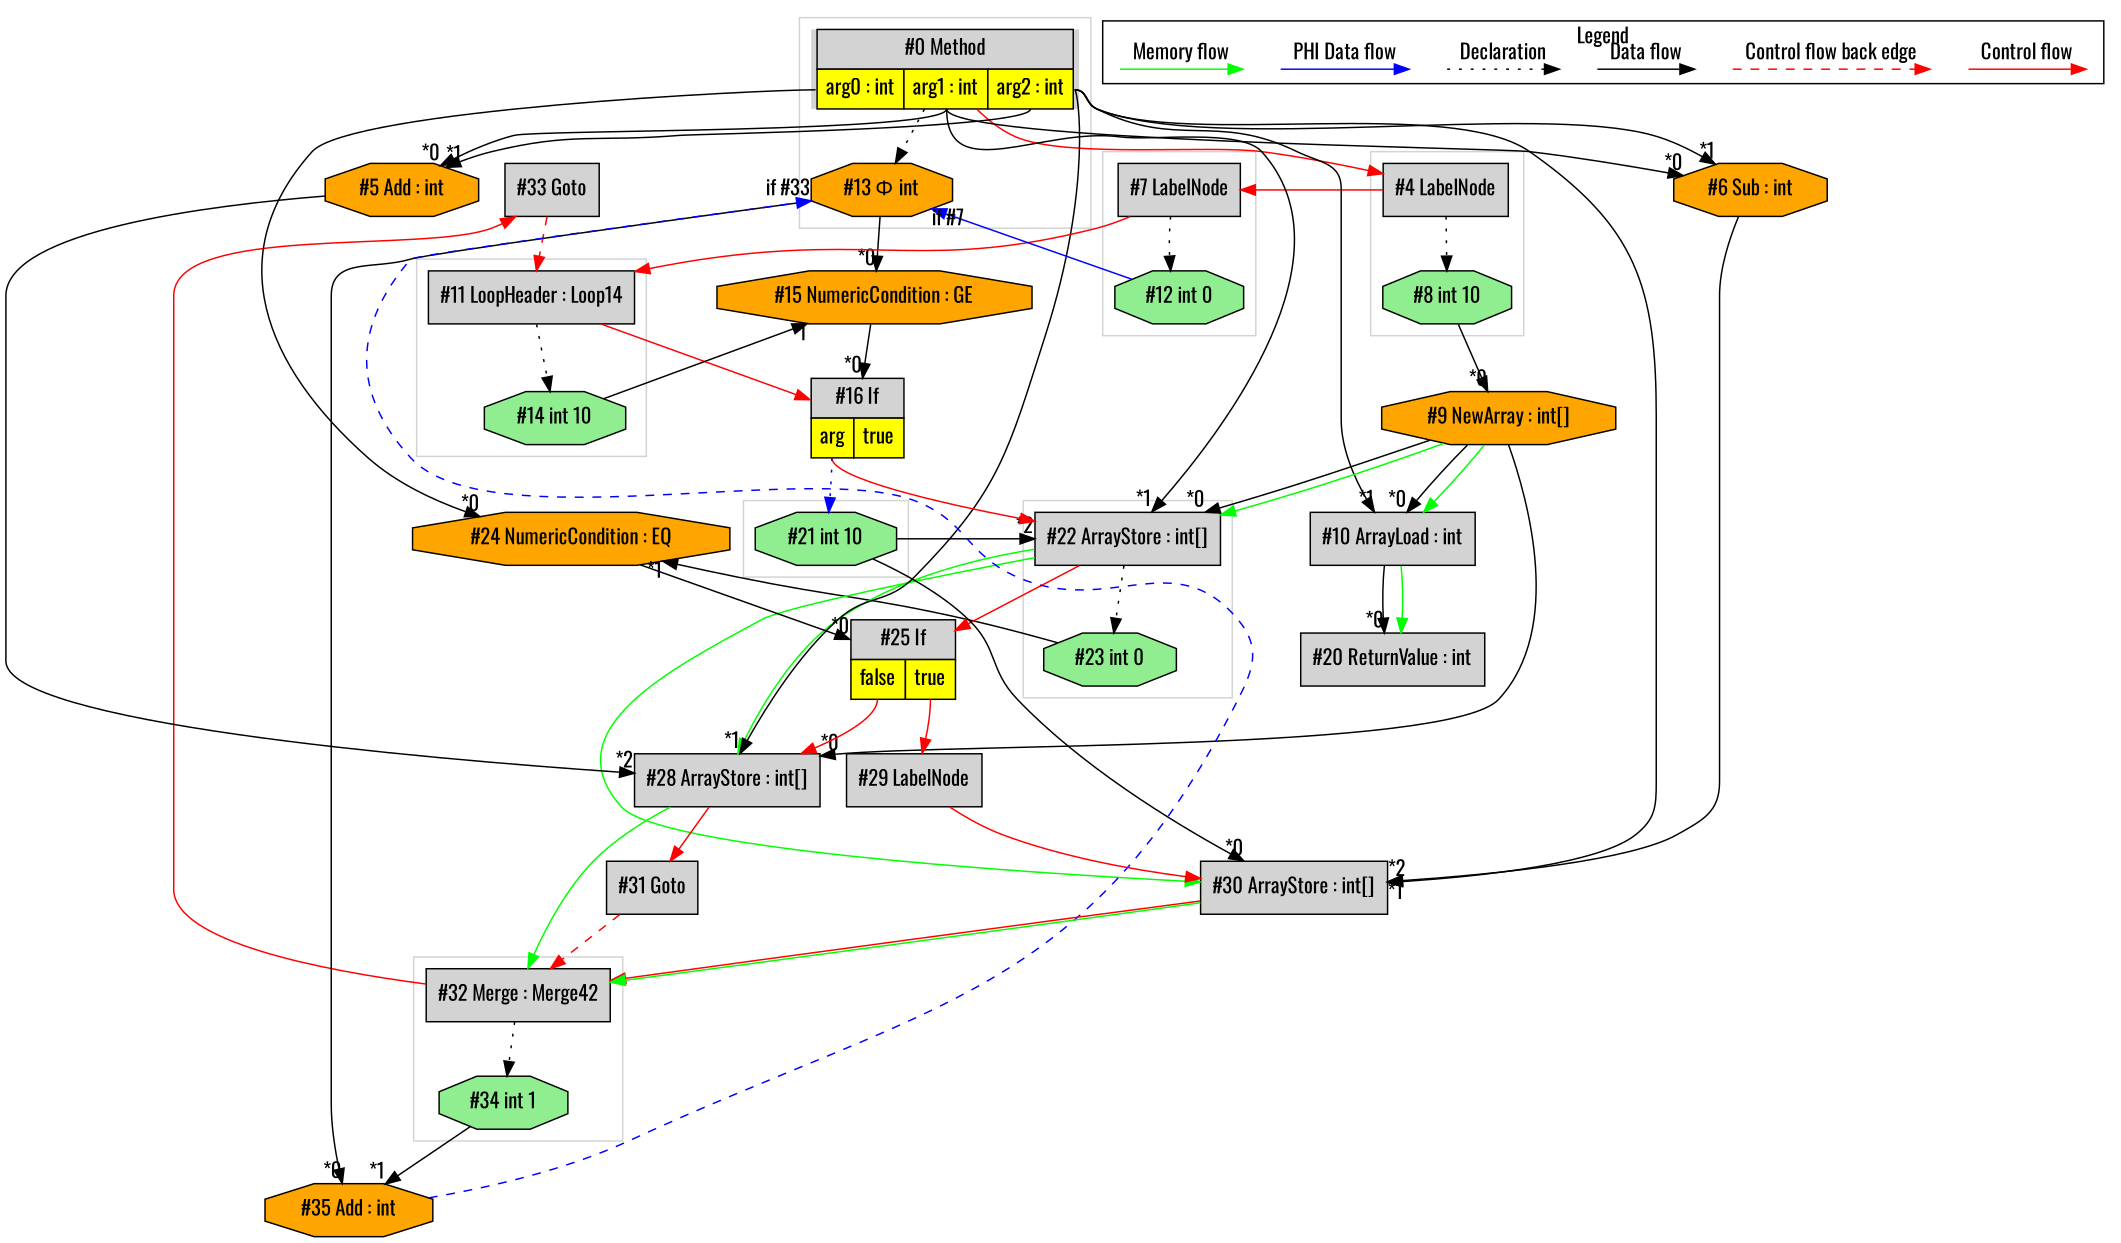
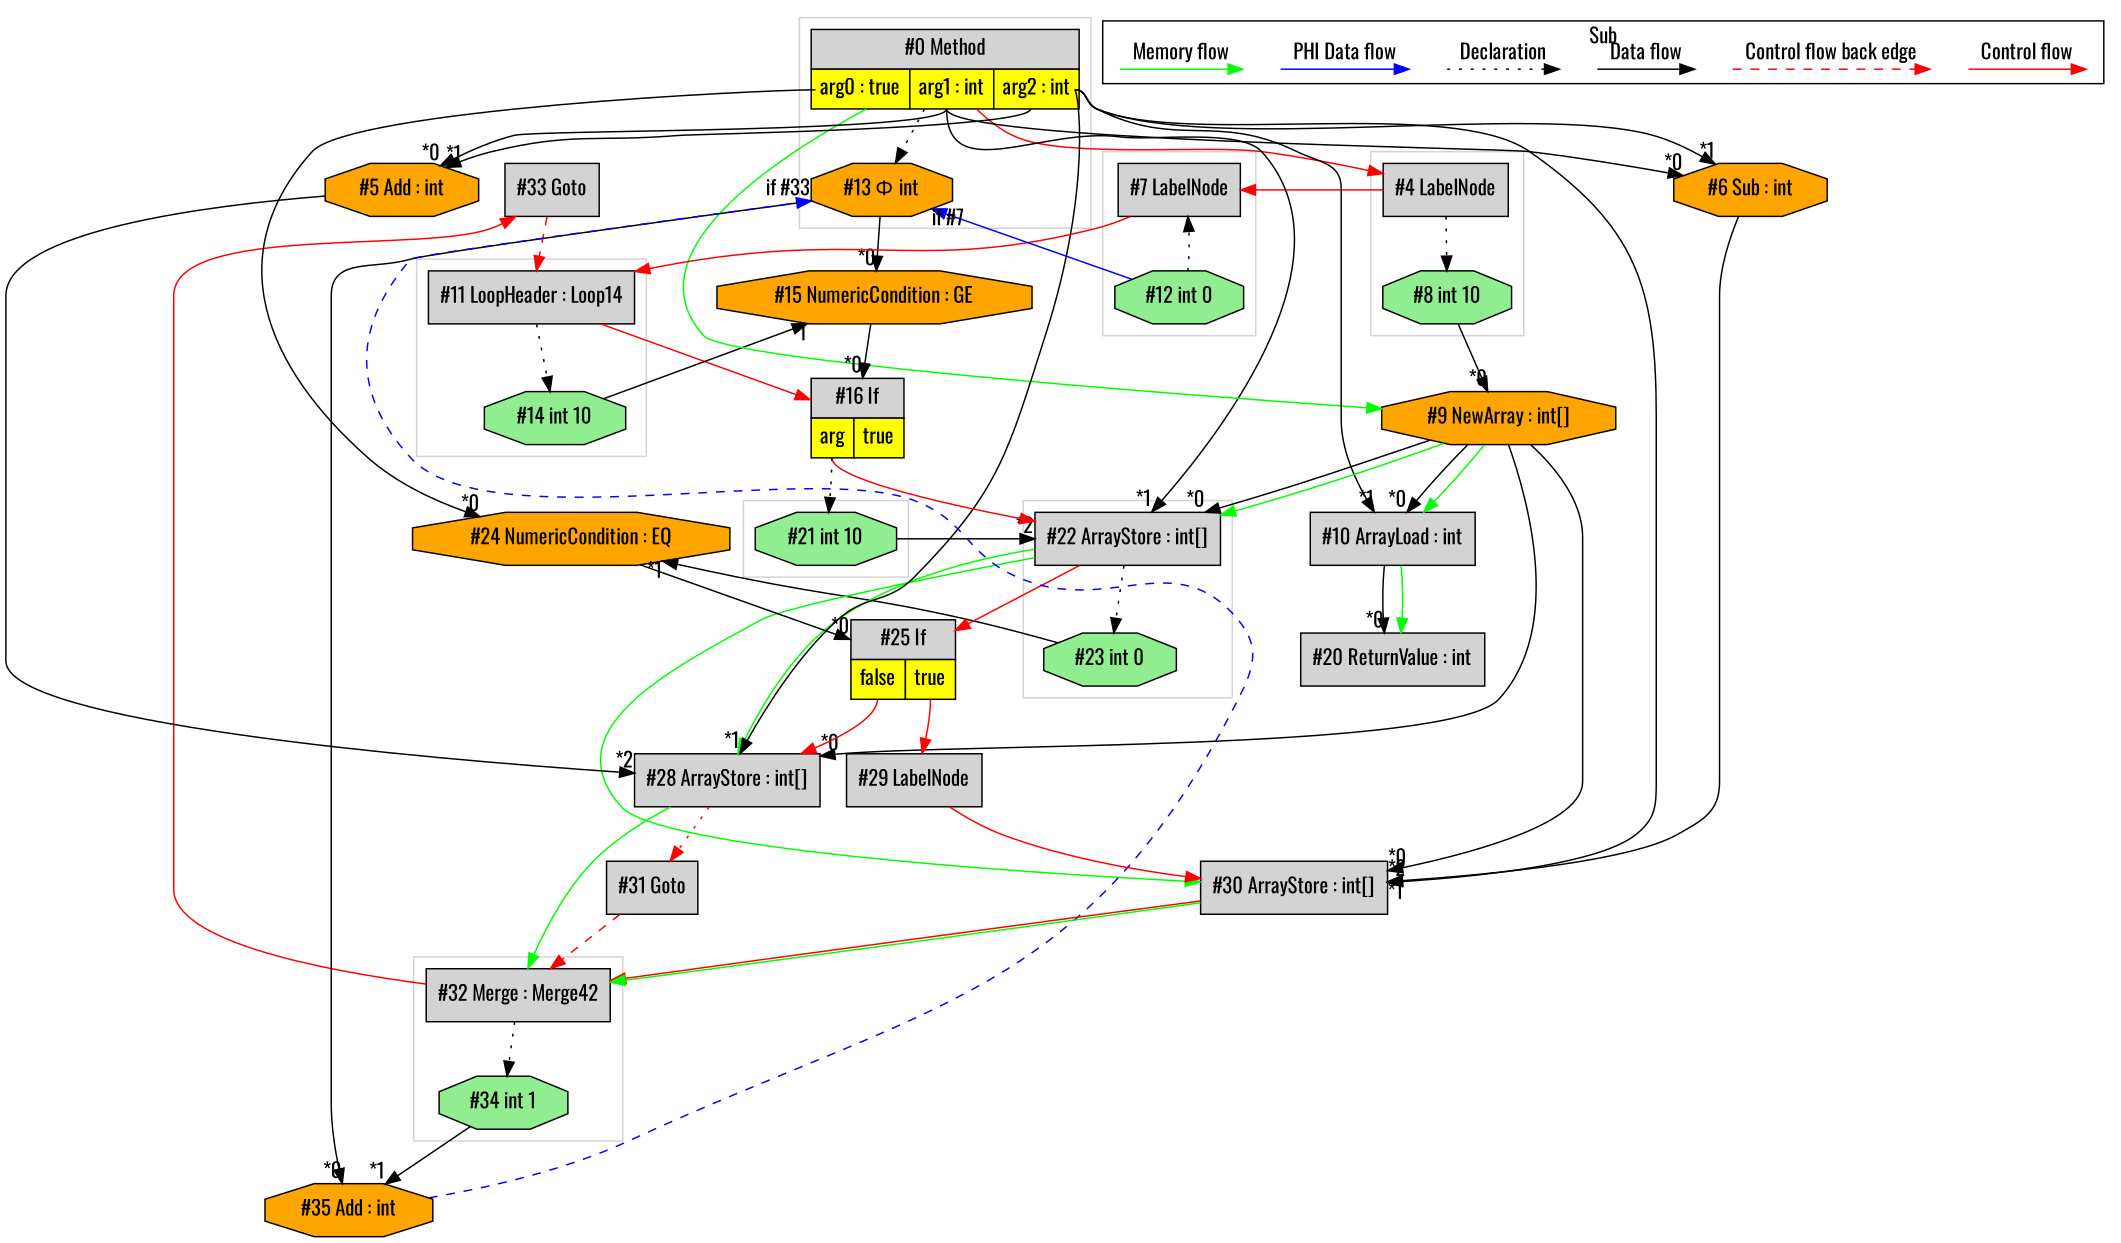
cluster "Legend": label "Legend" -> "Sub"
node "#0 Method": text "arg0 : int" -> "arg0 : true"
edge "#7 LabelNode" -> "#12 int 0": reversed
edge "#0 Method" -> "#9 NewArray : int[]": added
edge "#16 If" -> "#21 int 10": color blue -> black
edge "#21 int 10" -> "#30 ArrayStore : int[]": now "#9 NewArray : int[]" -> "#30 ArrayStore : int[]"
edge "#28 ArrayStore : int[]" -> "#31 Goto": style solid -> dotted
